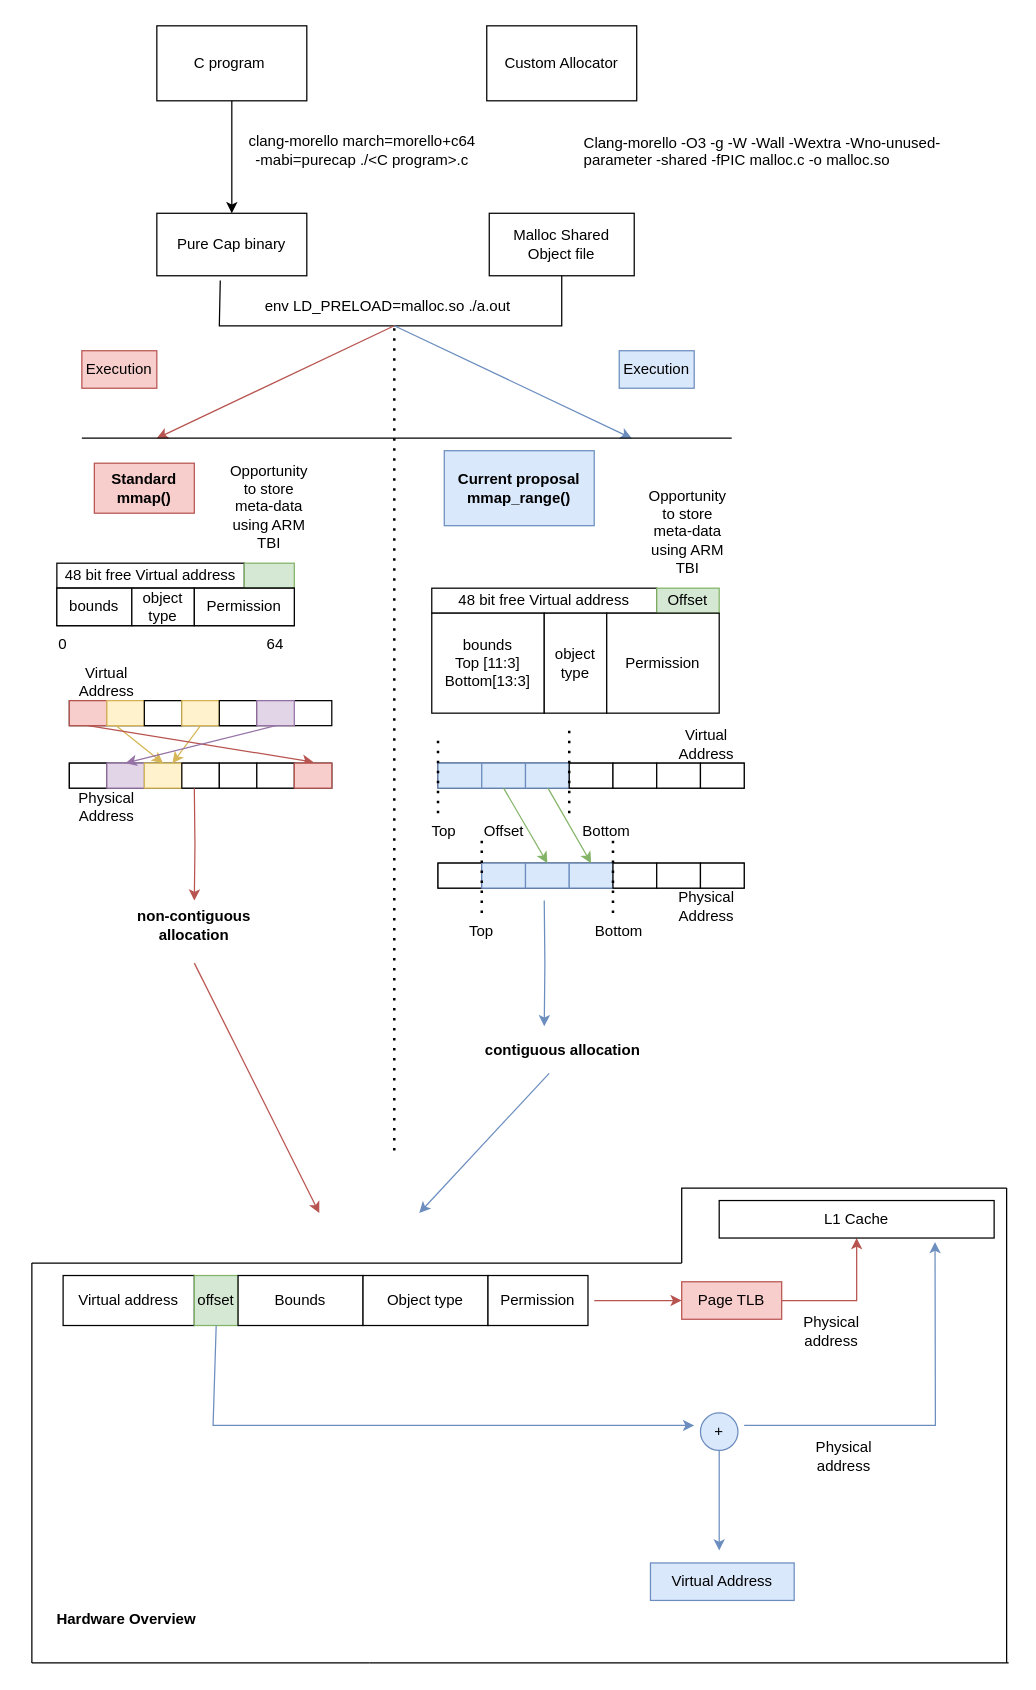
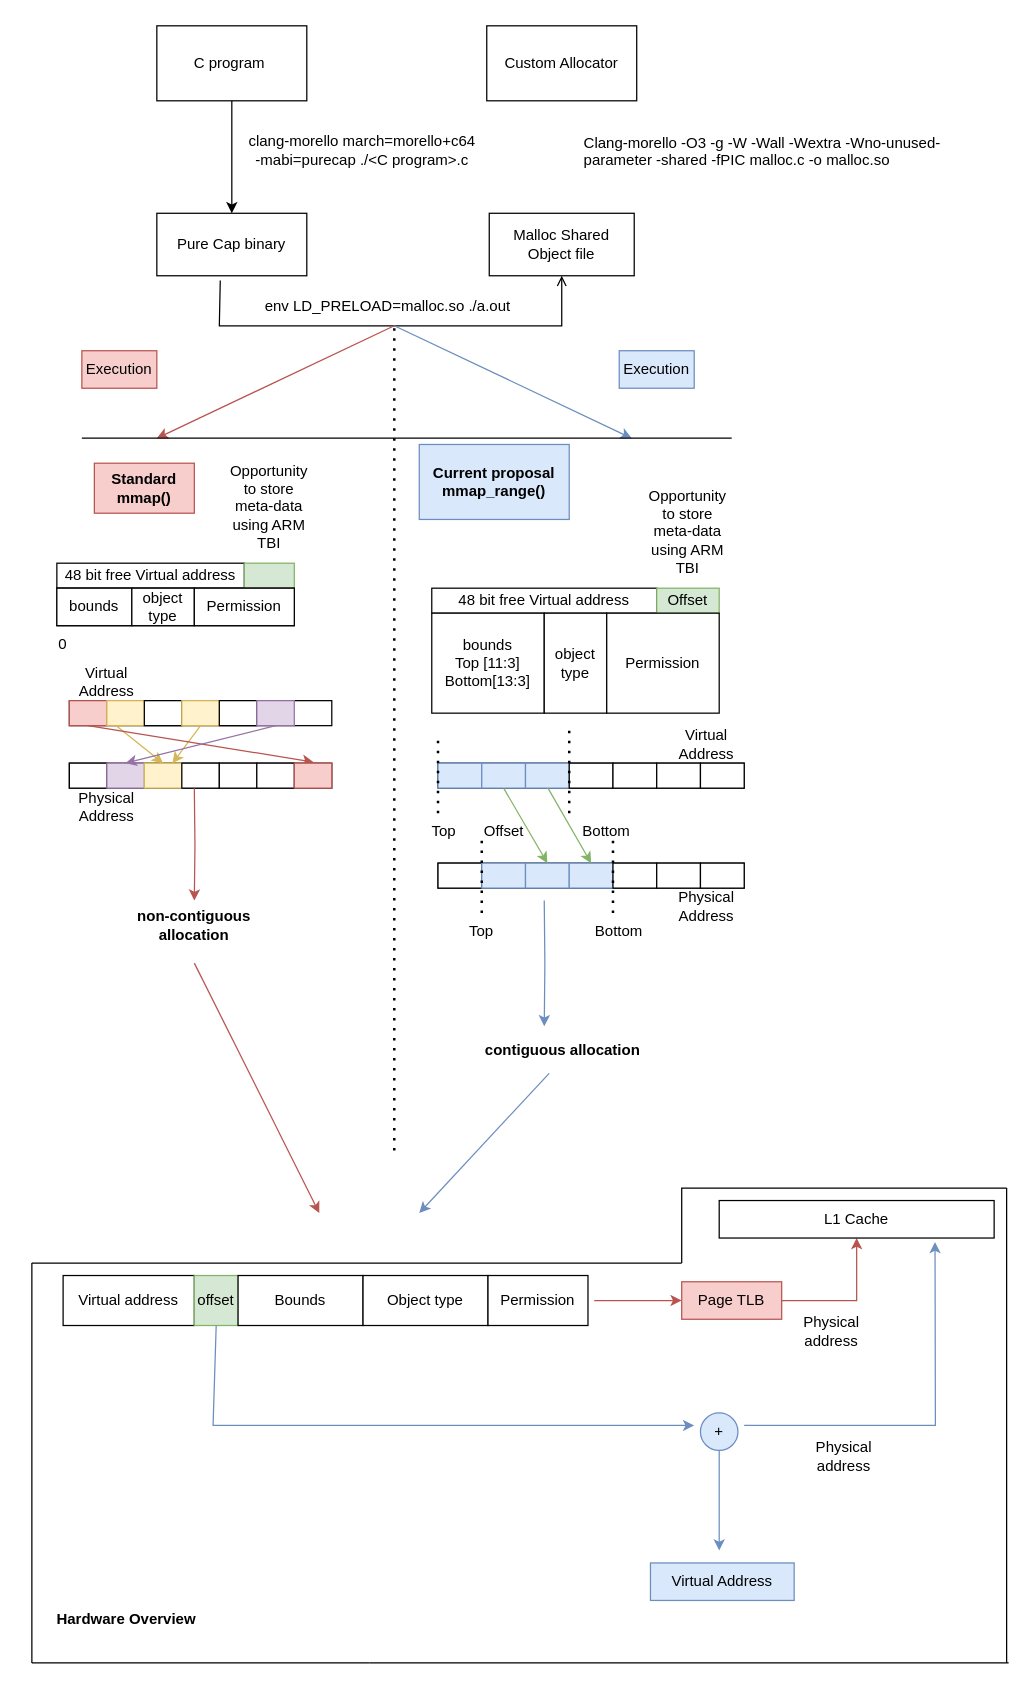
edge "Pure Cap binary" -- "Malloc Shared Object file": arrowhead none -> open
node "Current proposal mmap_range()": moved (519, 488) -> (494, 482)
node "64": removed
